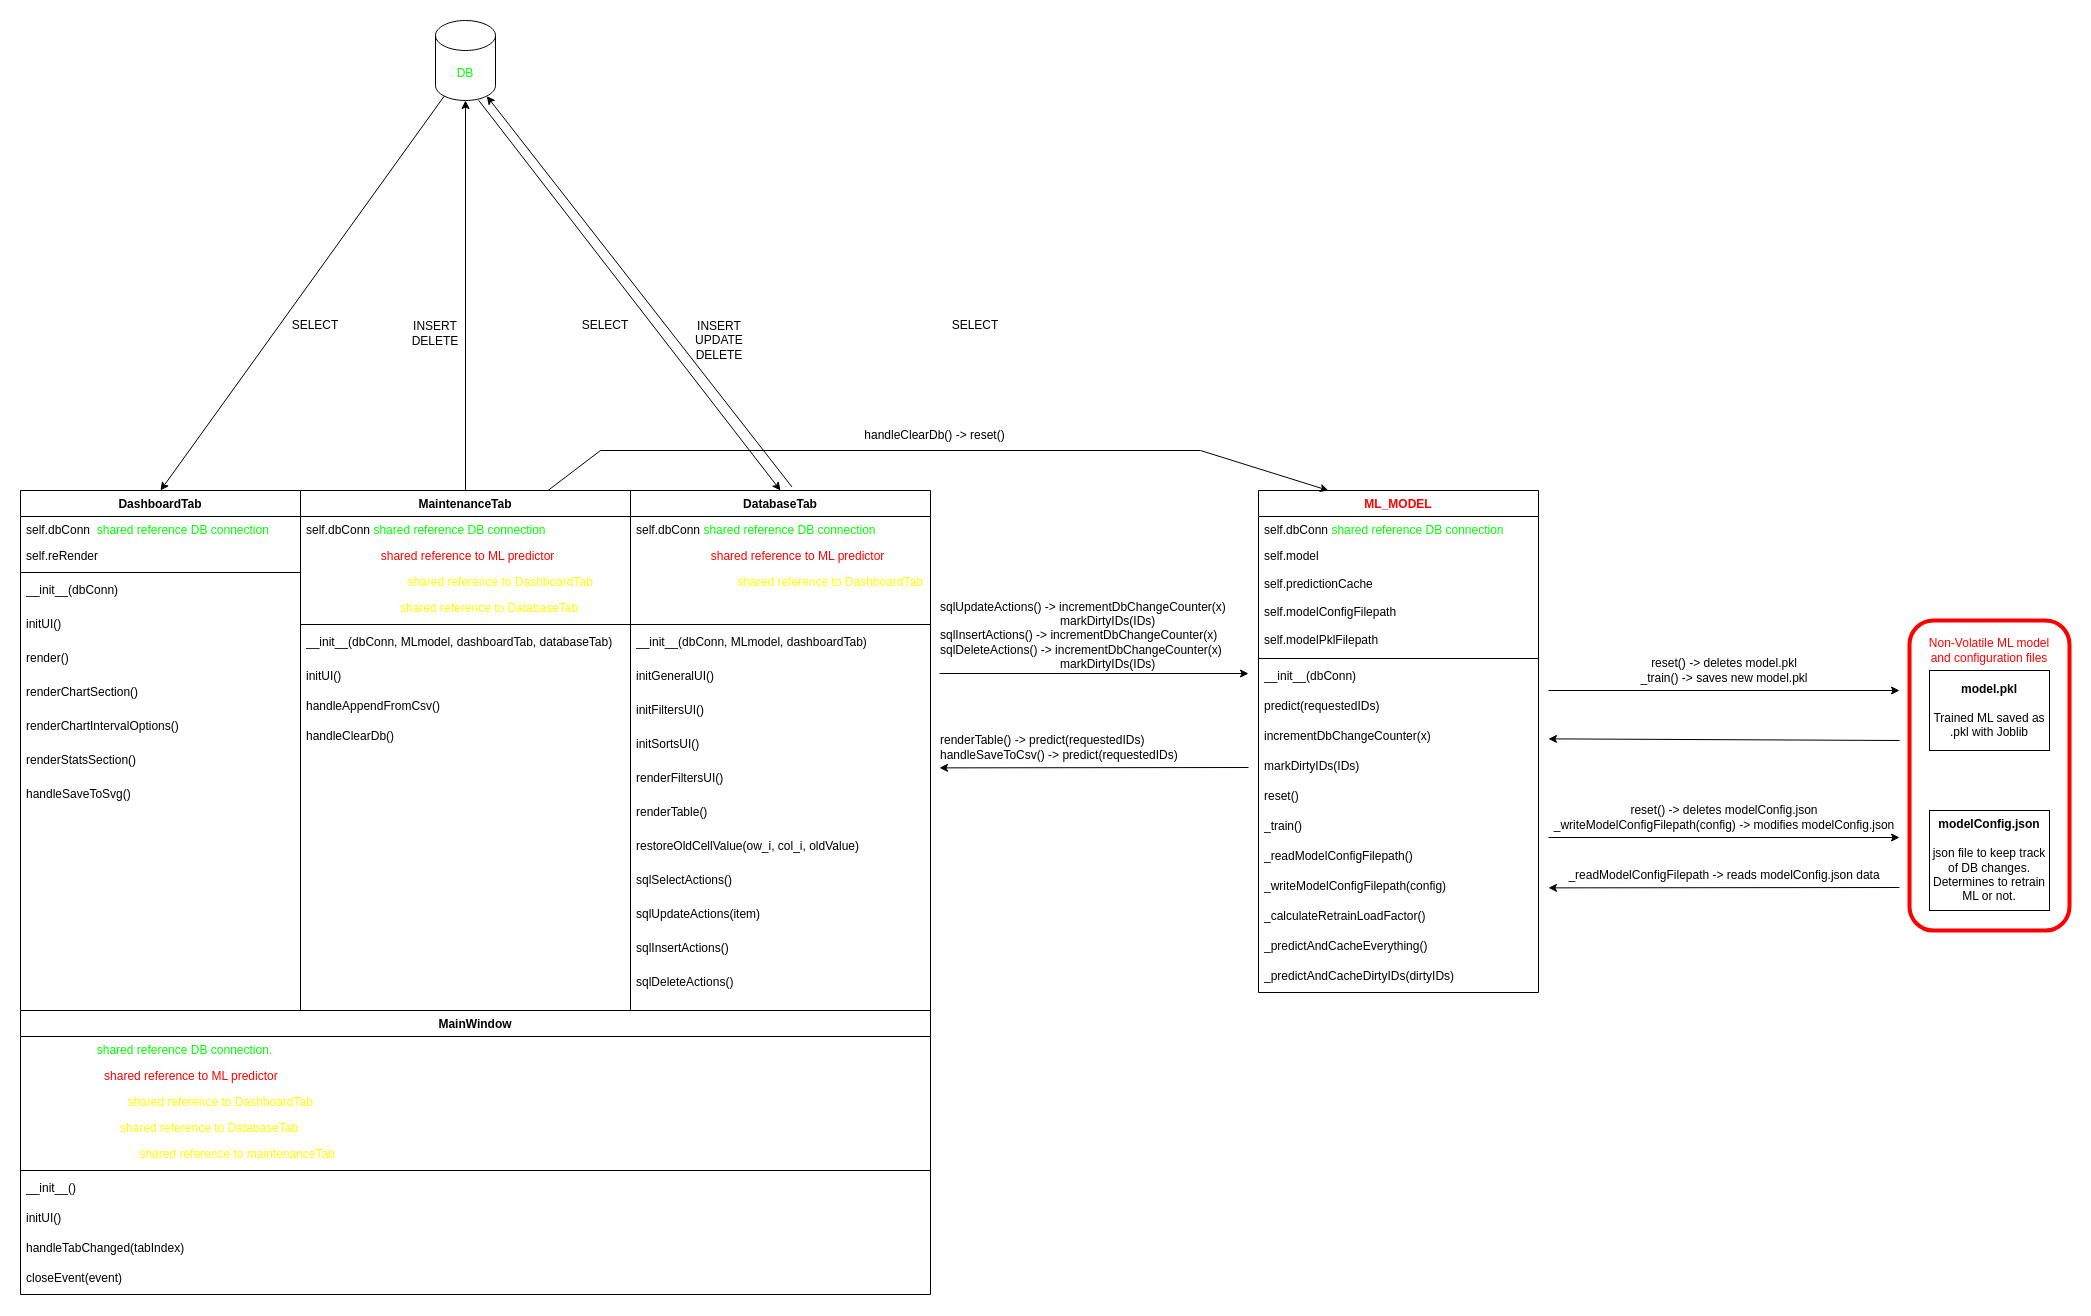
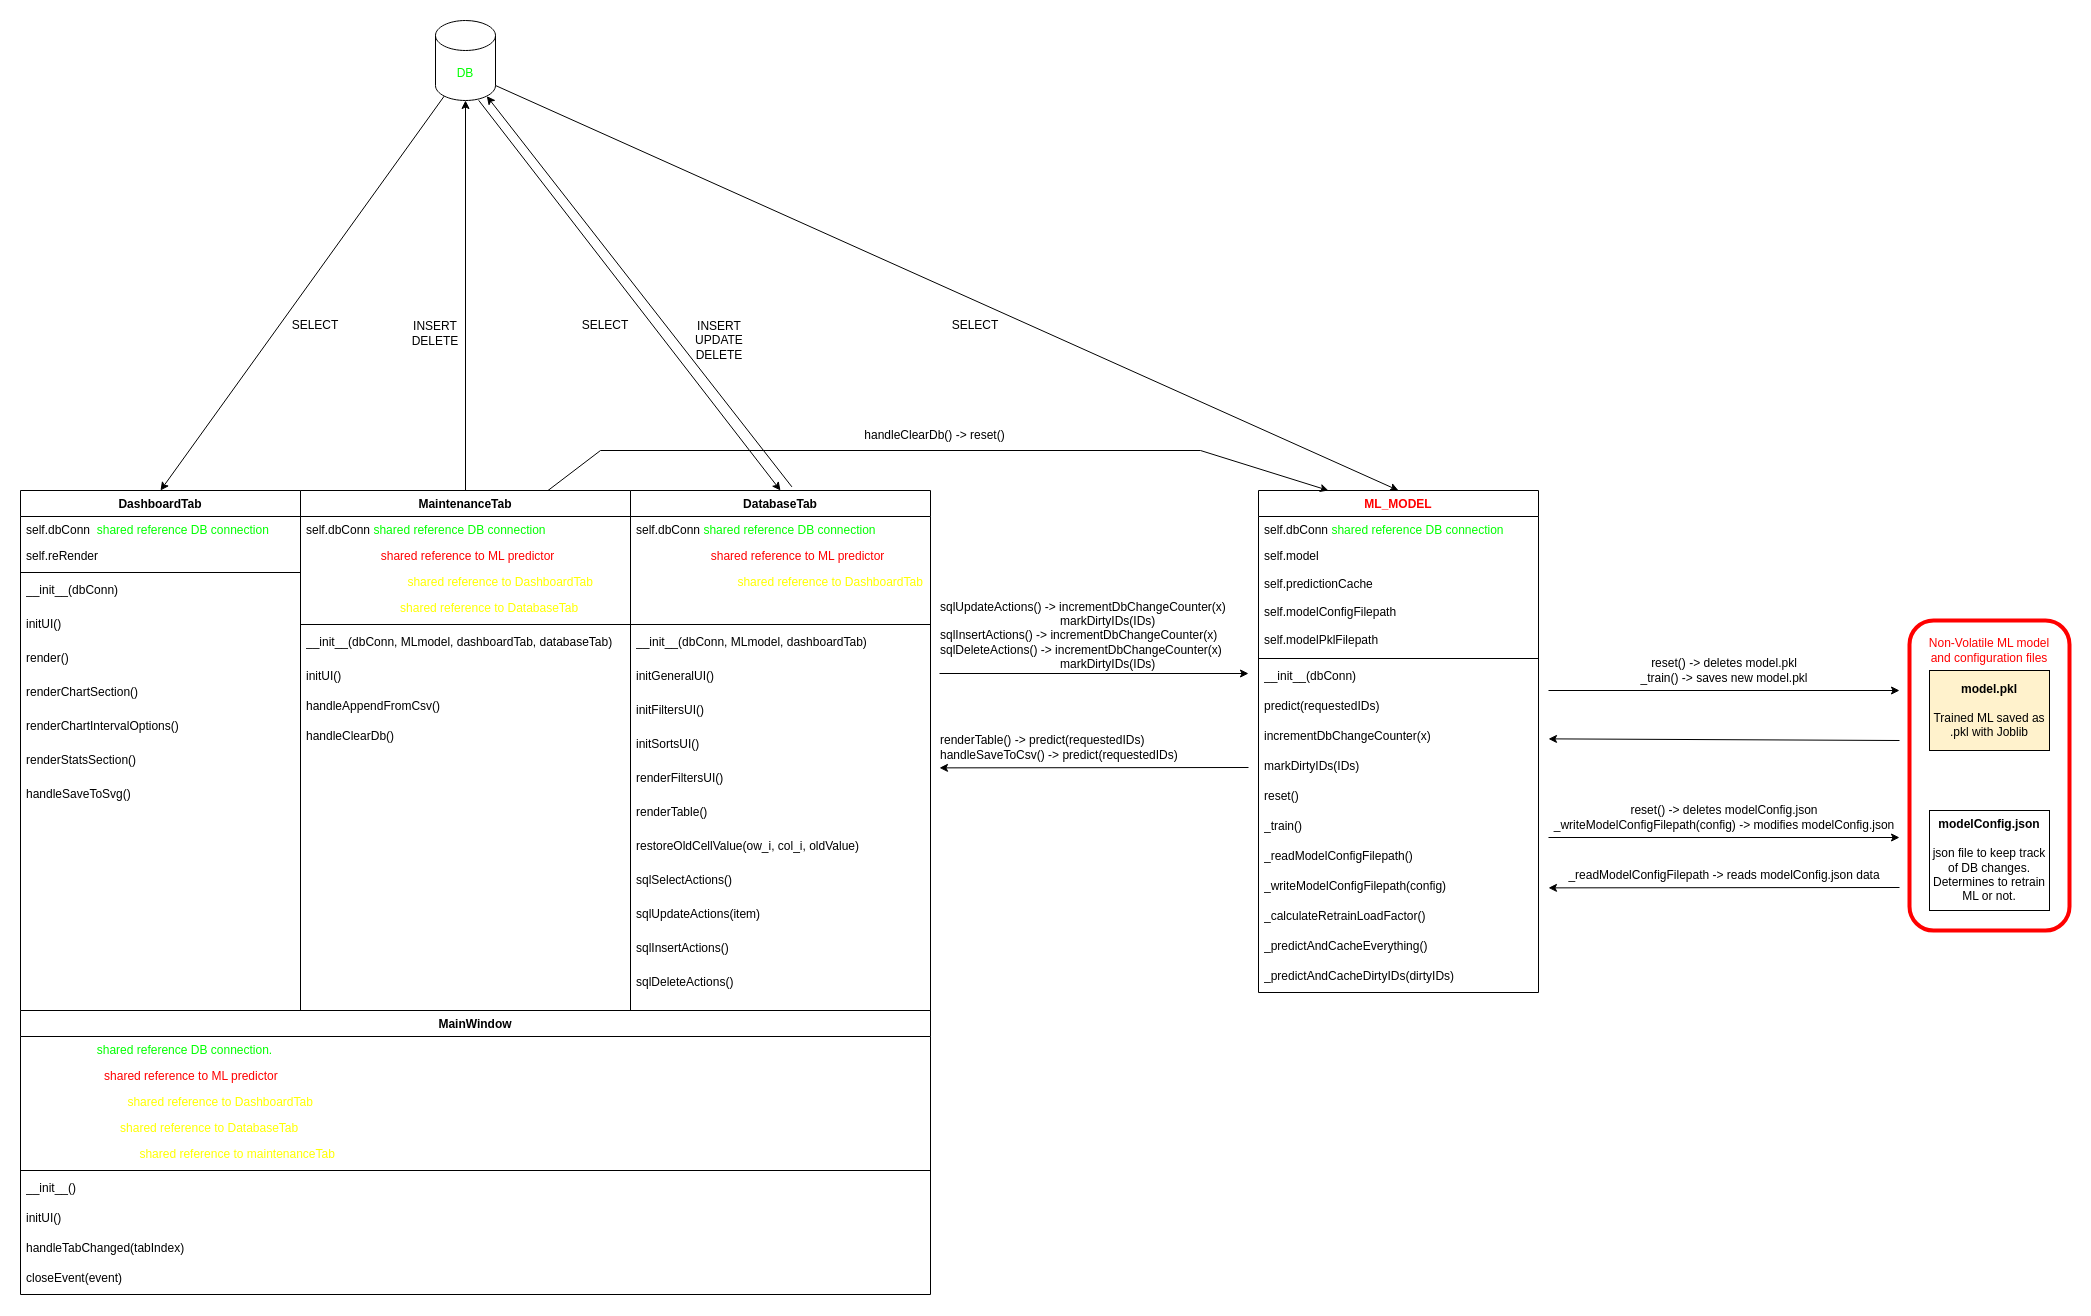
edge "DB" -> "ML_MODEL": added
node "model.pkl Trained ML saved as .pkl with Joblib": fillcolor #ffffff -> #fff2cc
